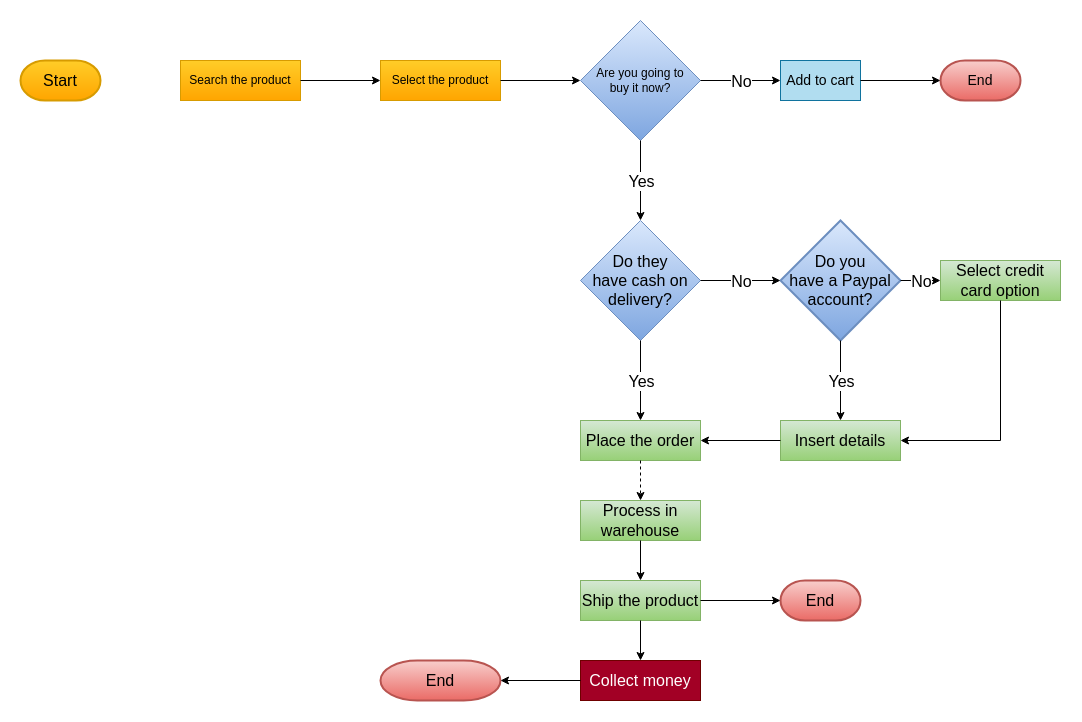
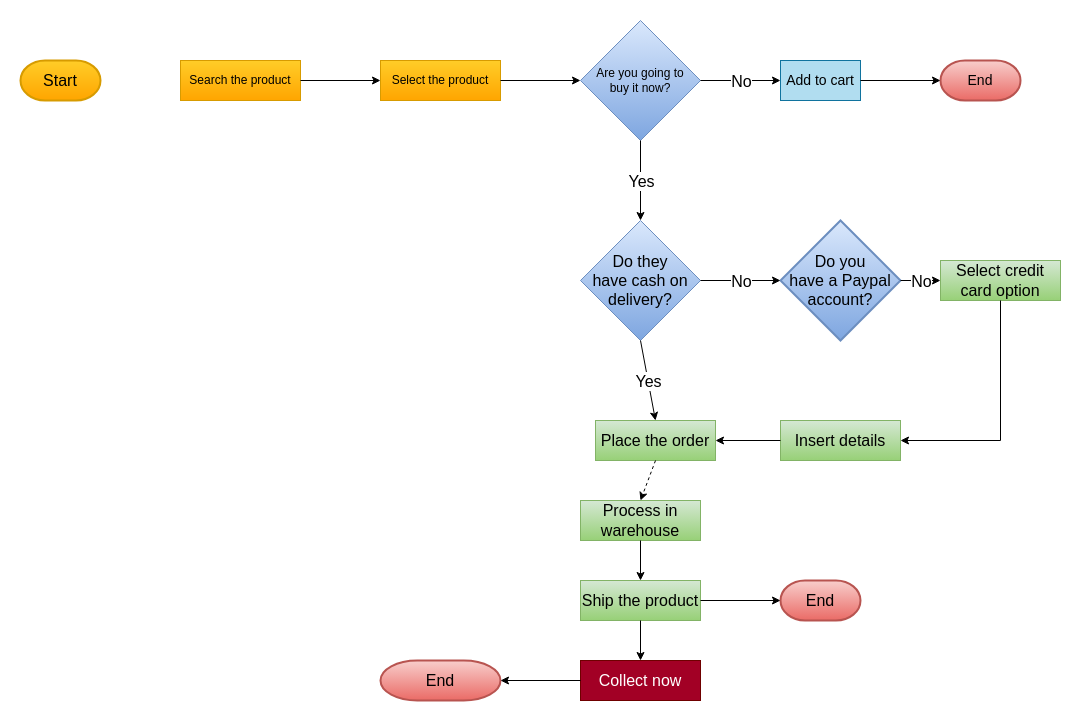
edge "Do you have a Paypal account?" -> "Insert details": removed, label "Yes"
node "Place the order": moved (641, 441) -> (656, 441)
node "Collect money": label "Collect money" -> "Collect now"
